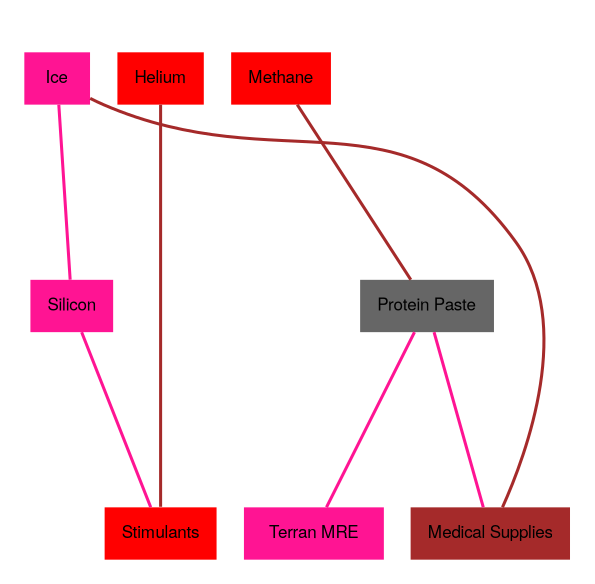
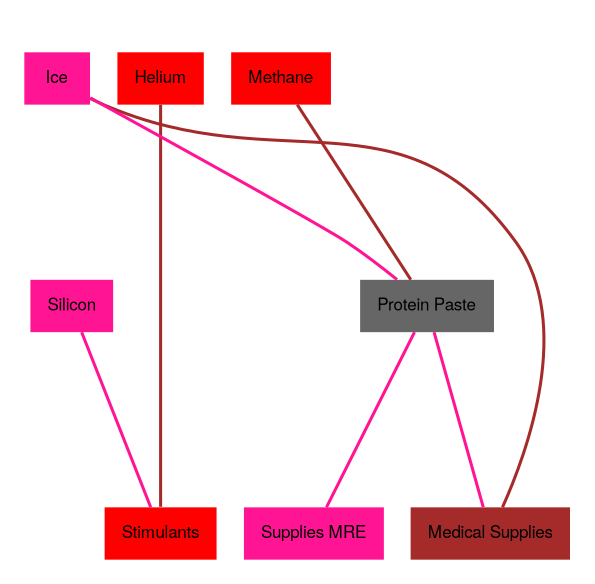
edge "Ice" -- "Silicon": now "Ice" -- "Protein Paste"
node "Terran MRE": label "Terran MRE" -> "Supplies MRE"
